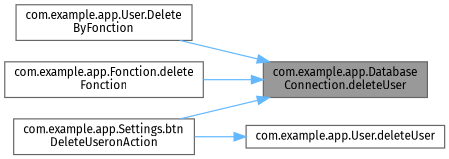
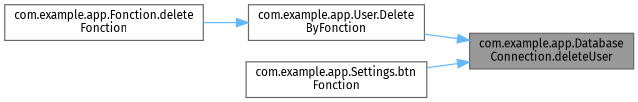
edge "com.example.app.Fonction.delete Fonction" -> "com.example.app.Database Connection.deleteUser": now "com.example.app.Fonction.delete Fonction" -> "com.example.app.User.Delete ByFonction"
node "com.example.app.Settings.btn DeleteUseronAction": label "com.example.app.Settings.btn DeleteUseronAction" -> "com.example.app.Settings.btn Fonction"
node "com.example.app.User.deleteUser": removed
